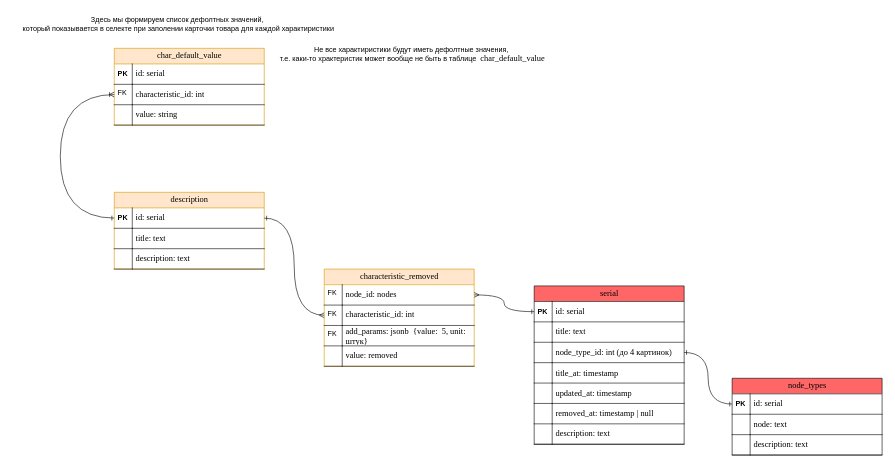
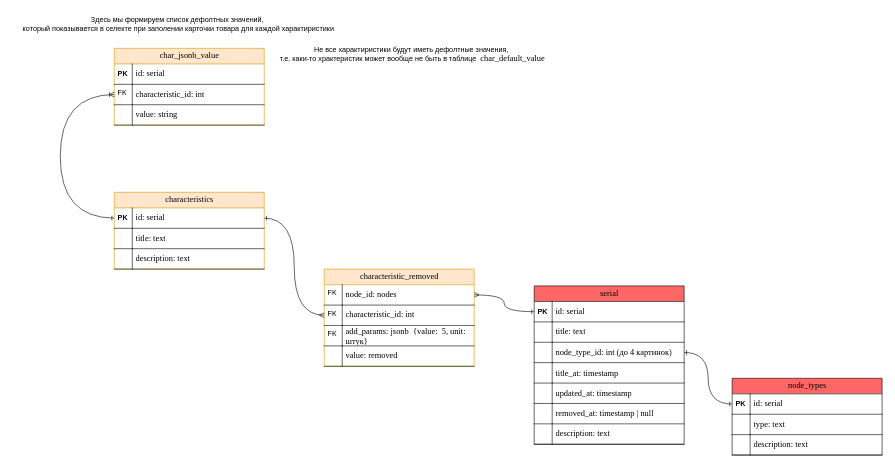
node "char_default_value": label "char_default_value" -> "char_jsonb_value"
node "description": label "description" -> "characteristics"
node "node: text": label "node: text" -> "type: text"
